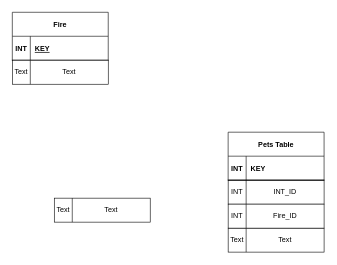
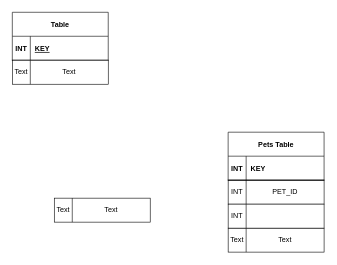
node "Fire": label "Fire" -> "Table"
node "INT_ID": label "INT_ID" -> "PET_ID"
node "Fire_ID": removed
